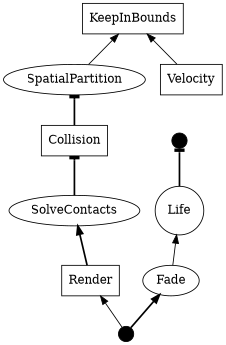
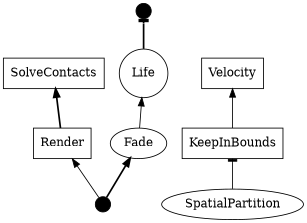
edge "SpatialPartition" -> "KeepInBounds": arrowhead normal -> tee
edge "Velocity" -> "KeepInBounds": reversed
node "Collision": removed
node "SolveContacts": shape ellipse -> box
